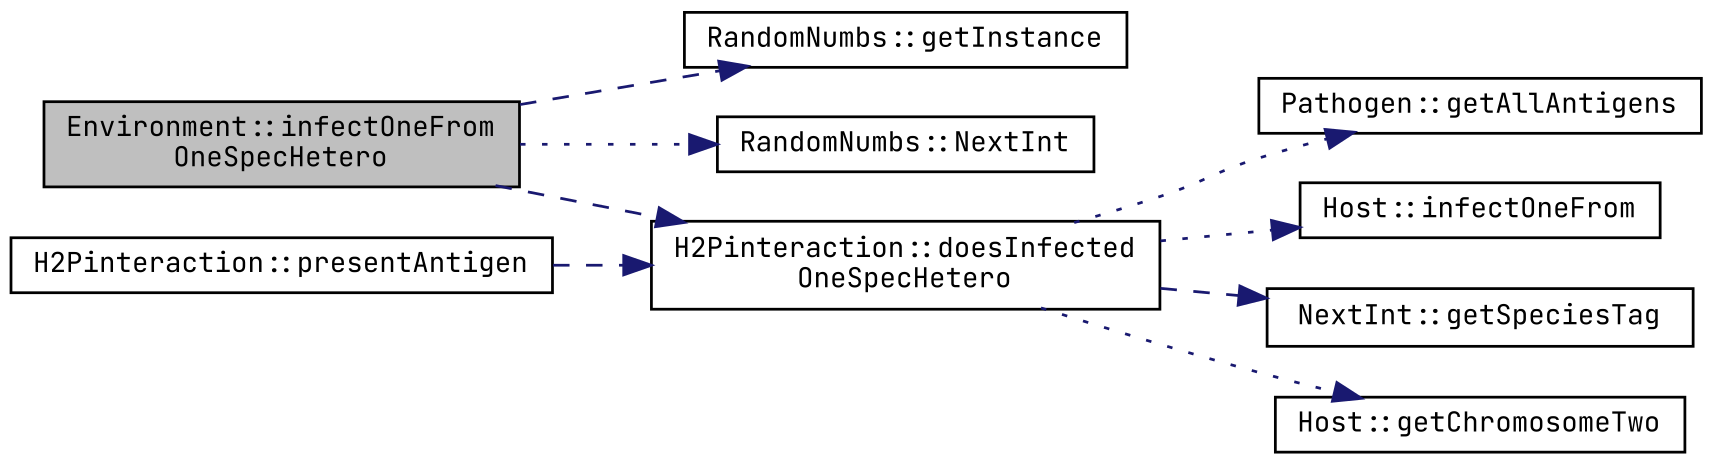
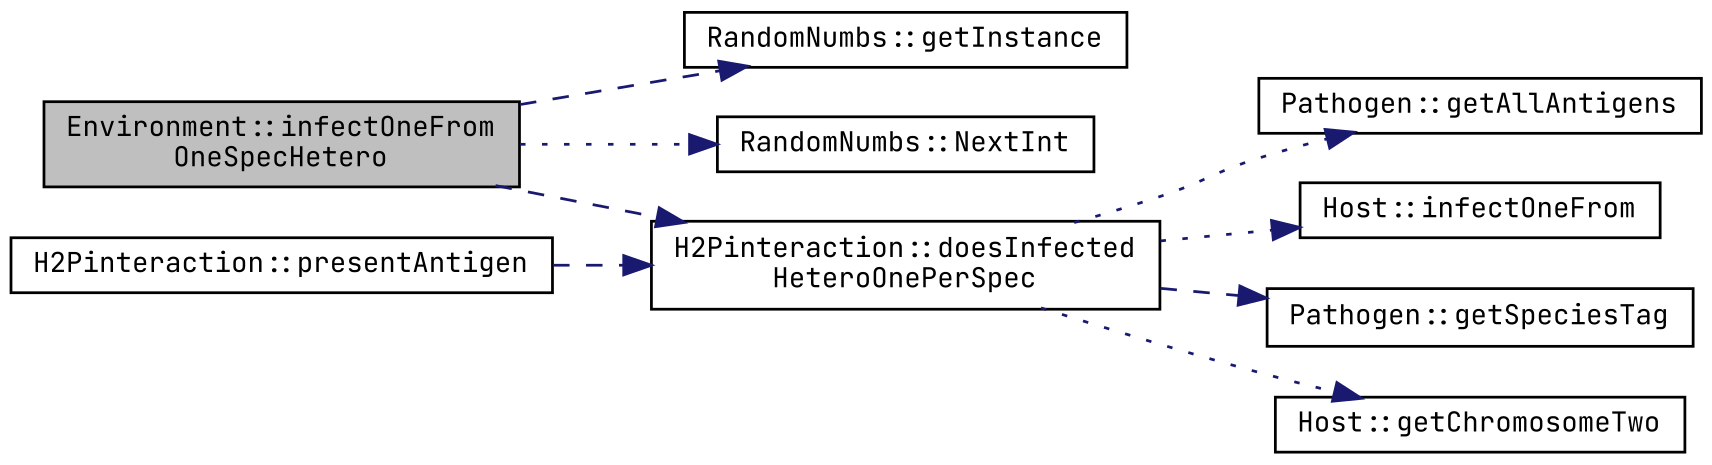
node "H2Pinteraction::doesInfected OneSpecHetero": label "H2Pinteraction::doesInfected OneSpecHetero" -> "H2Pinteraction::doesInfected HeteroOnePerSpec"
node "NextInt::getSpeciesTag": label "NextInt::getSpeciesTag" -> "Pathogen::getSpeciesTag"
